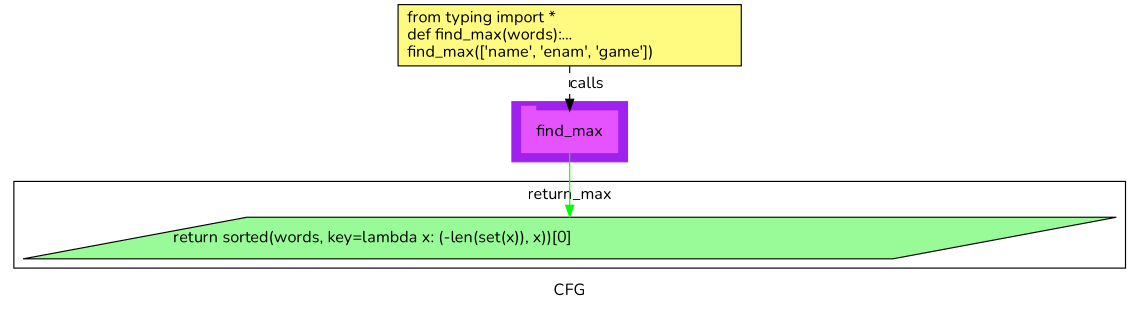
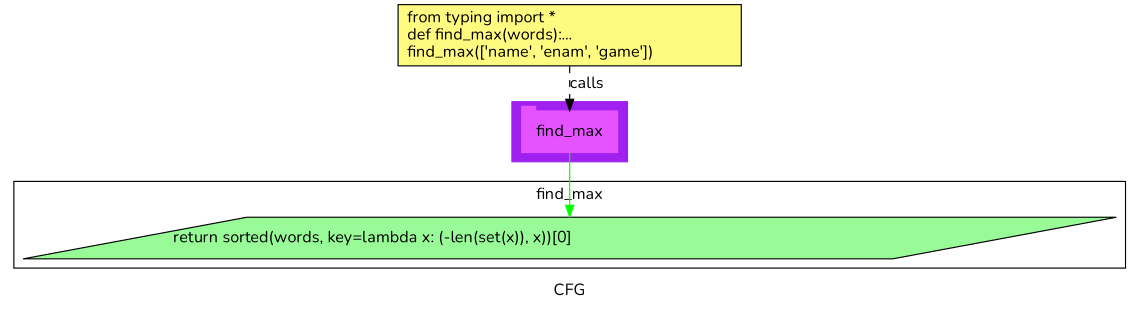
cluster "return_max": label "return_max" -> "find_max"
